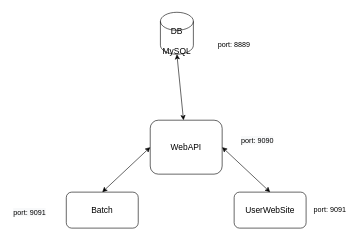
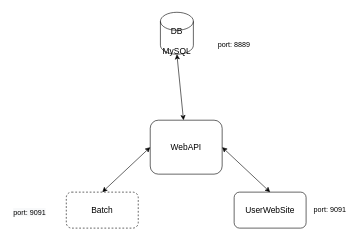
node "port: 9090": removed
node "Batch": style solid -> dashed
